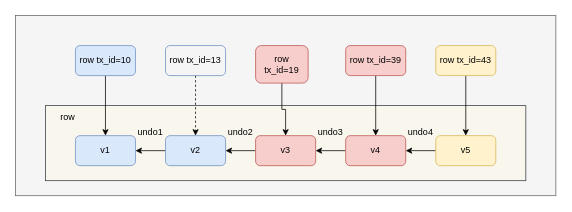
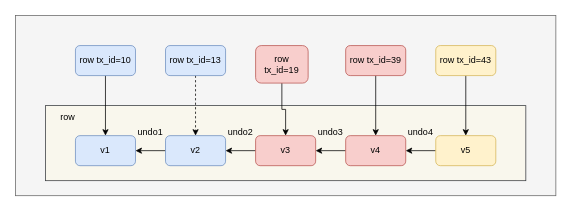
node "row tx_id=13": fillcolor #f5f5f5 -> #dae8fc
